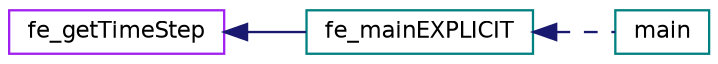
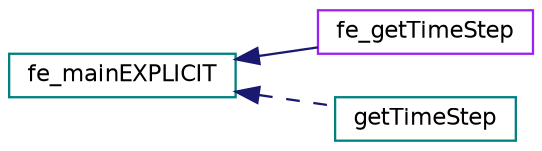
edge "fe_mainEXPLICIT" -> "fe_getTimeStep": reversed
node "main": label "main" -> "getTimeStep"
